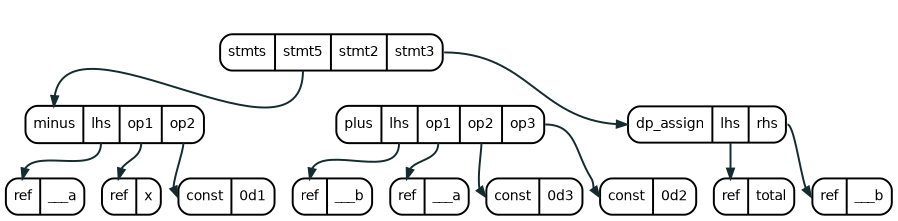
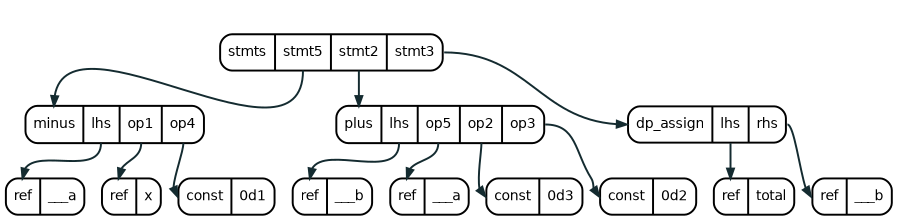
edge "stmts" -> "plus": added
node "minus": text "op2" -> "op4"
node "plus": text "op1" -> "op5"
